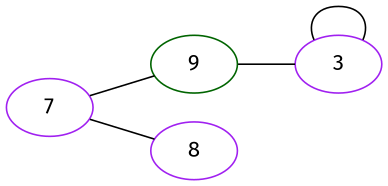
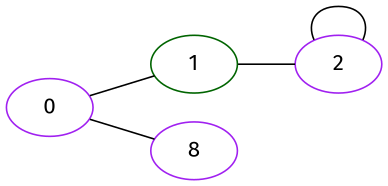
node "9": label "9" -> "1"
node "3": label "3" -> "2"
node "7": label "7" -> "0"
